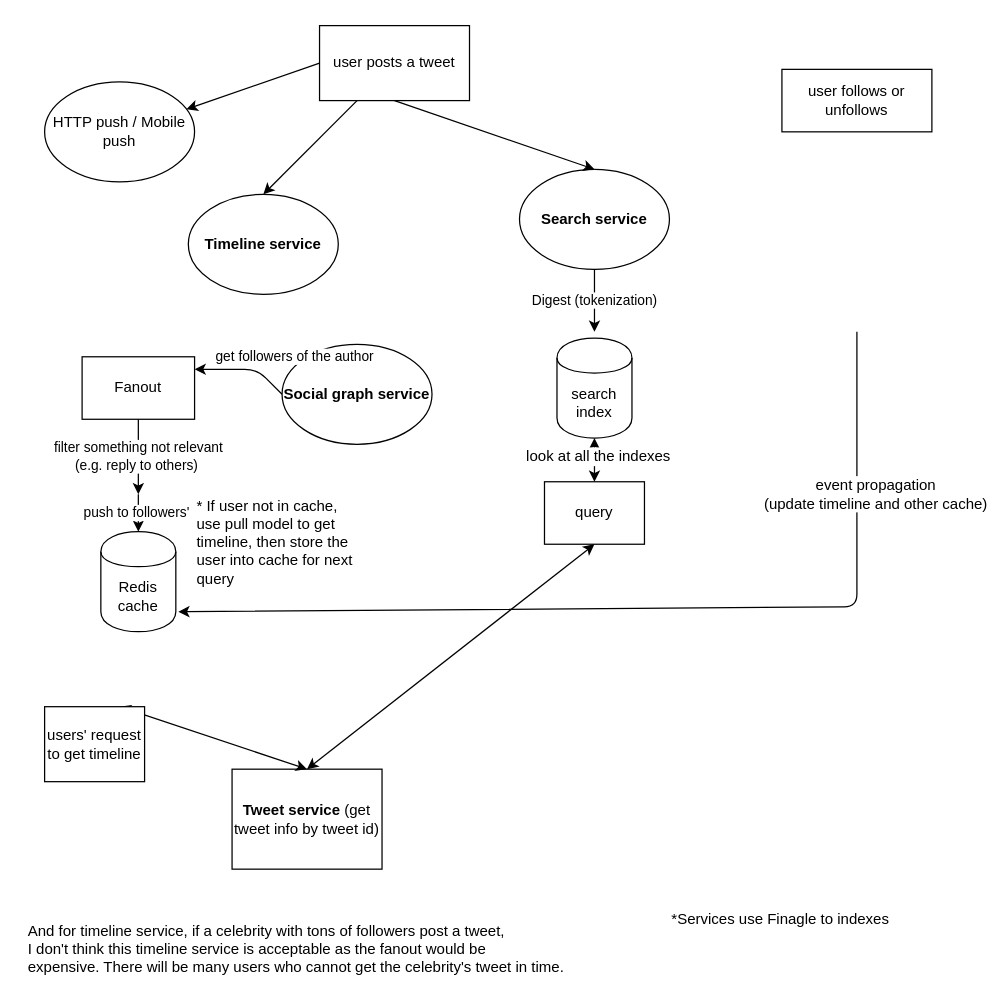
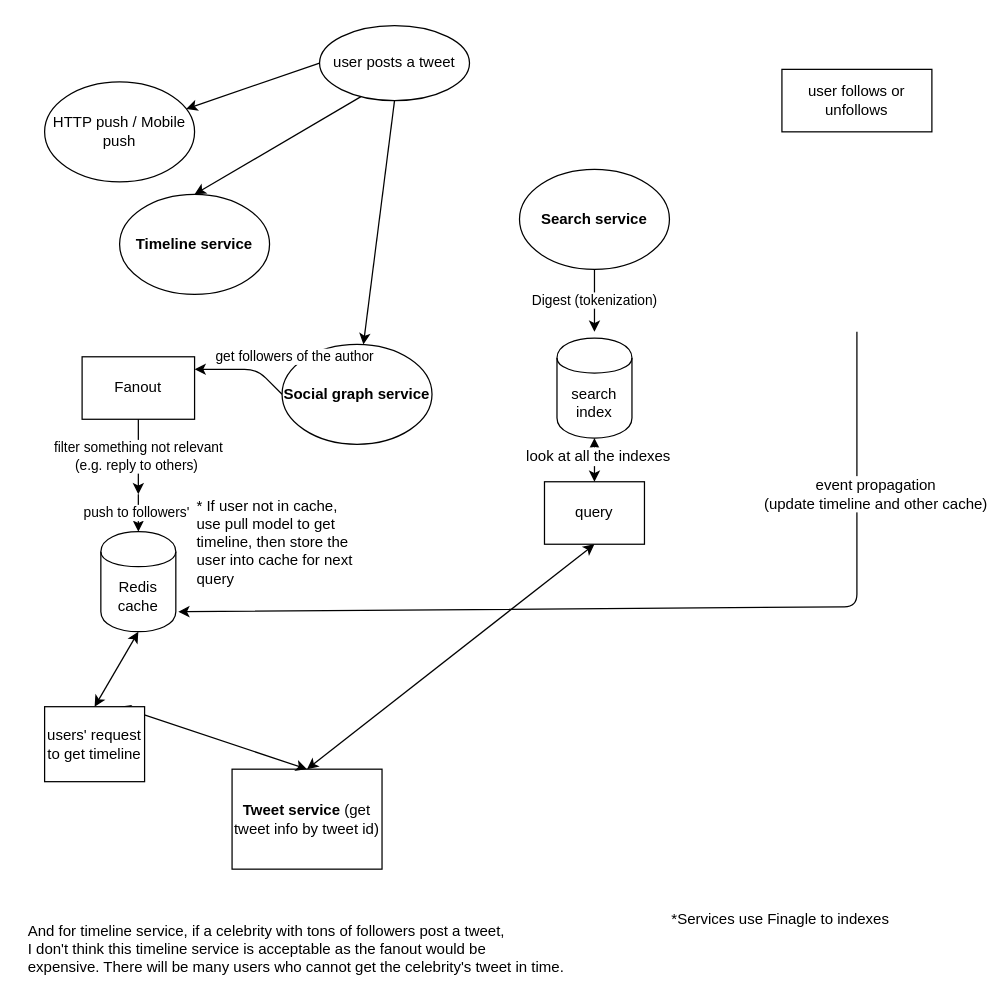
node "user posts a tweet": shape rectangle -> ellipse
edge "user posts a tweet" -> "Search service": now "user posts a tweet" -> "Social graph service"
node "Timeline service": moved (263, 244) -> (194, 244)
edge "Redis cache" -- "users' request to get timeline": added
